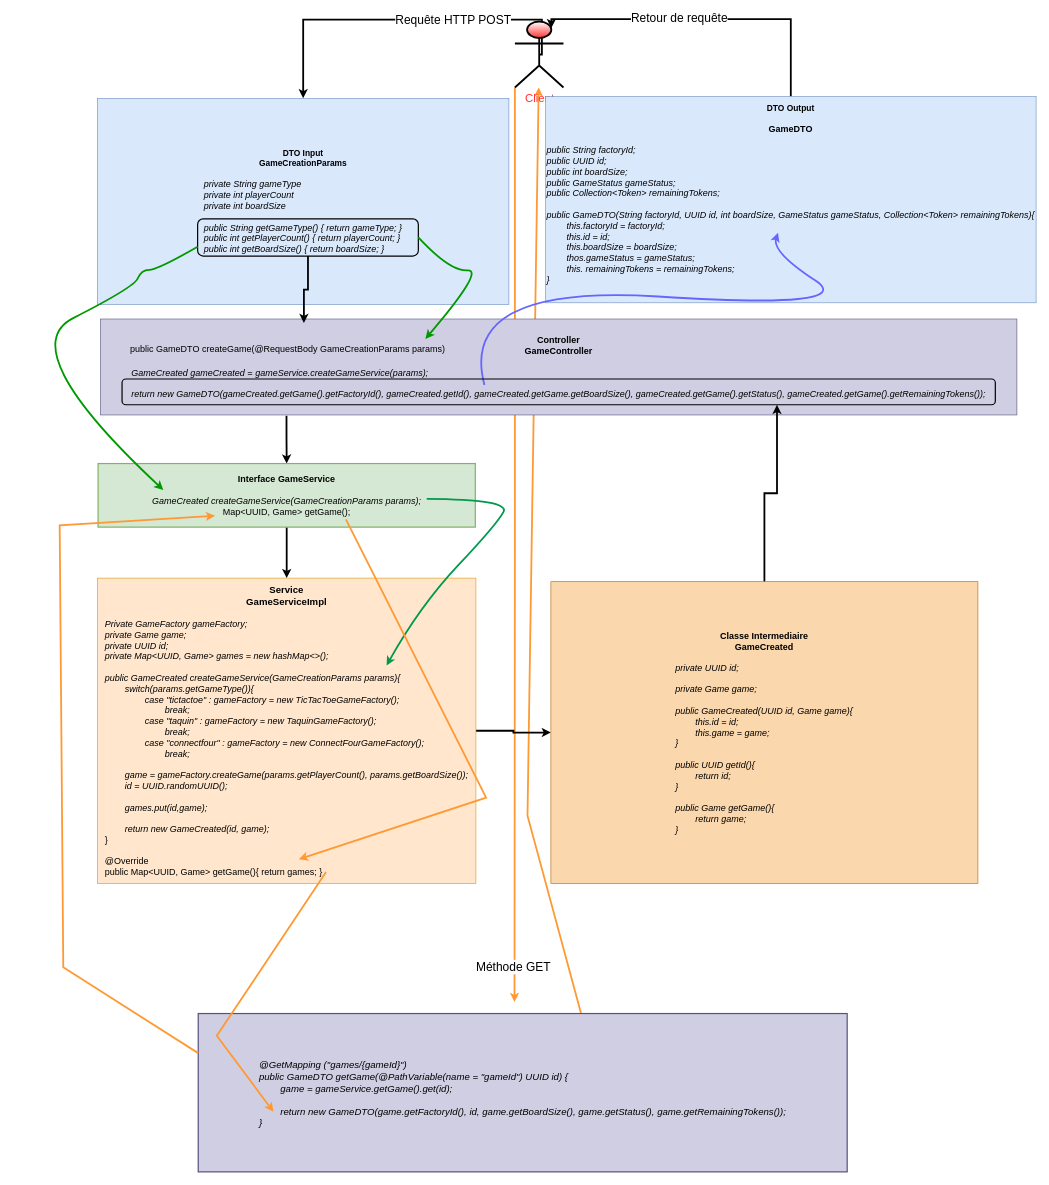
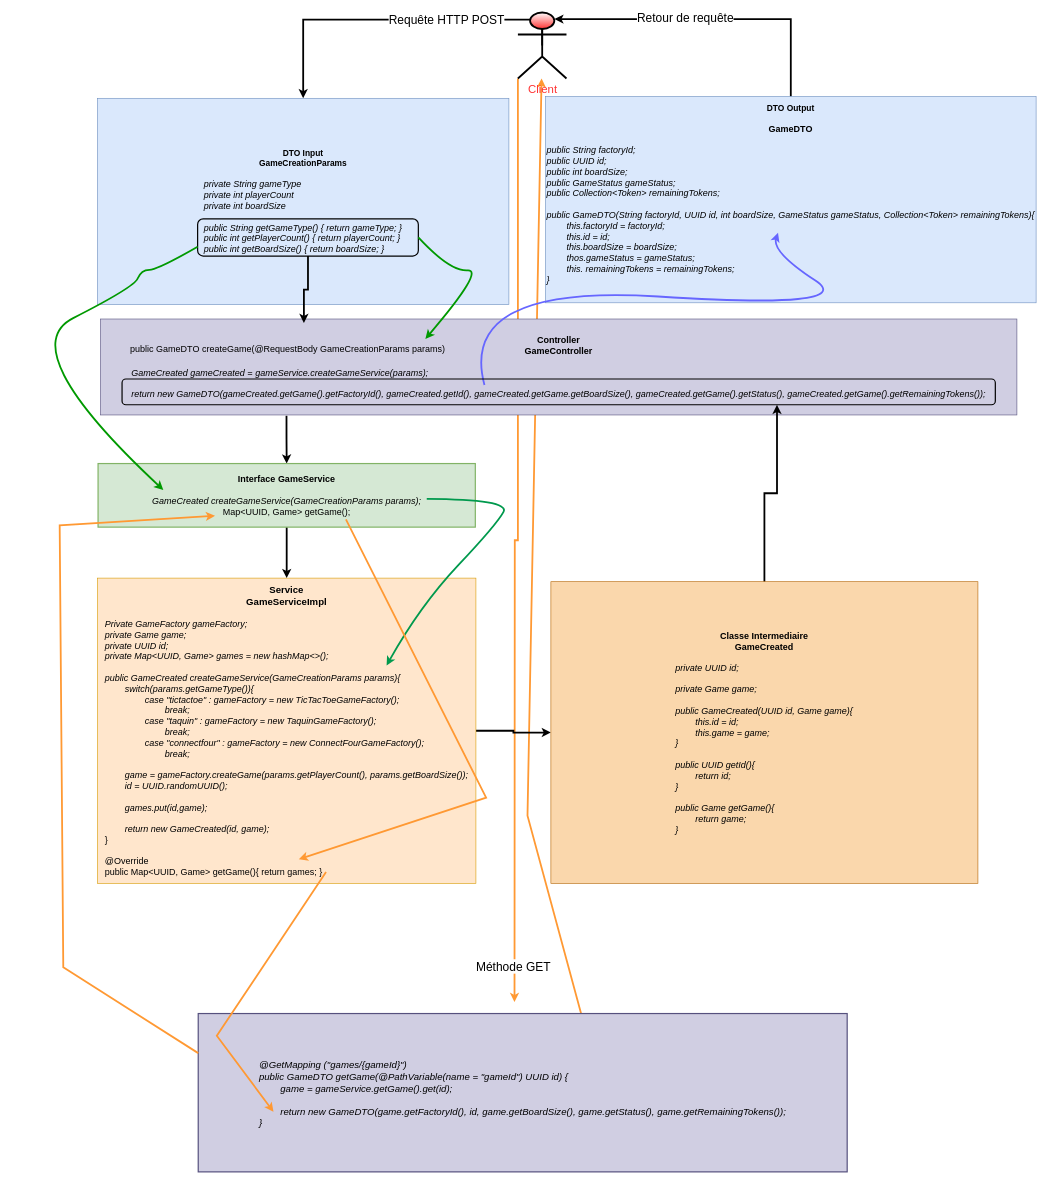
node "Client": moved (539, 54) -> (542, 45)
